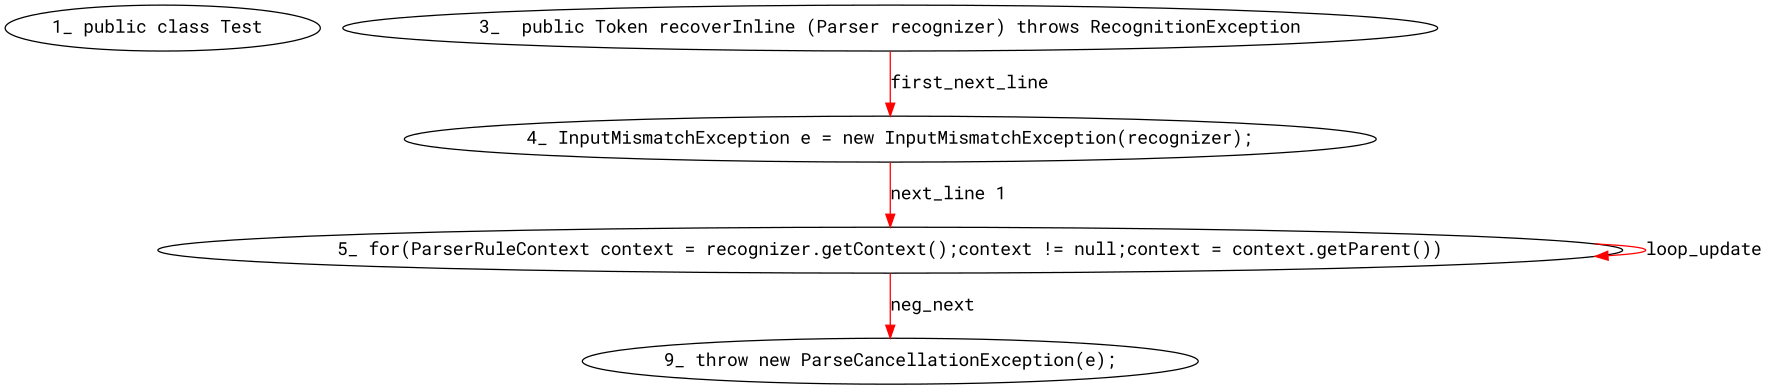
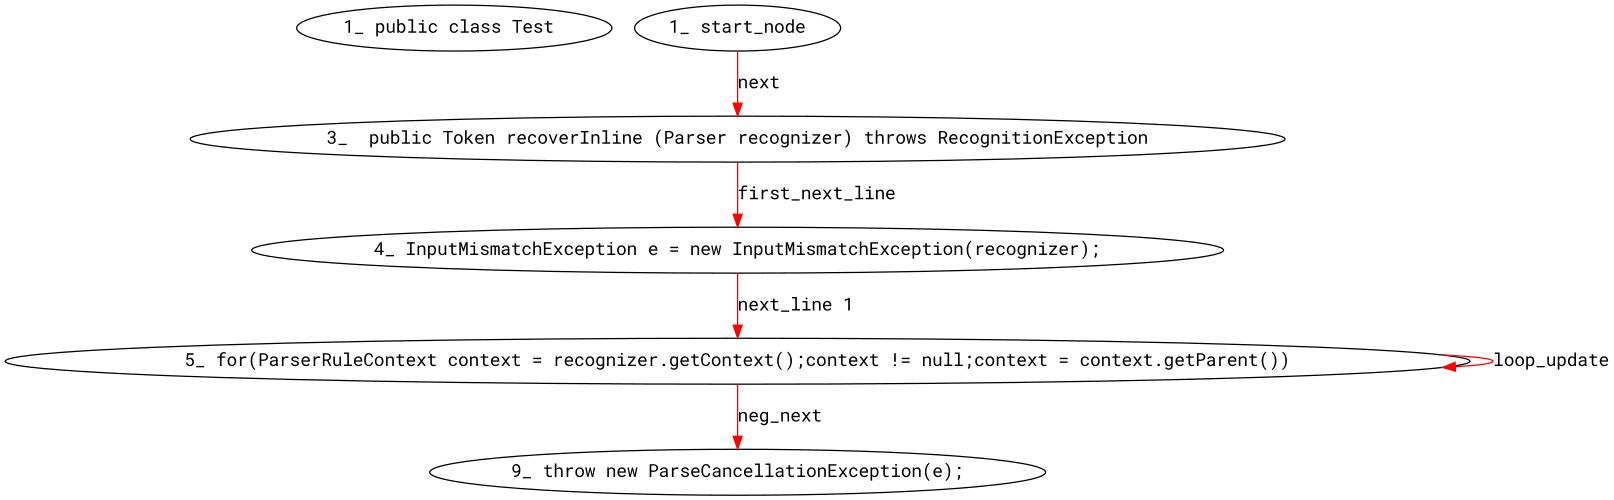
node "1_ start_node": added
